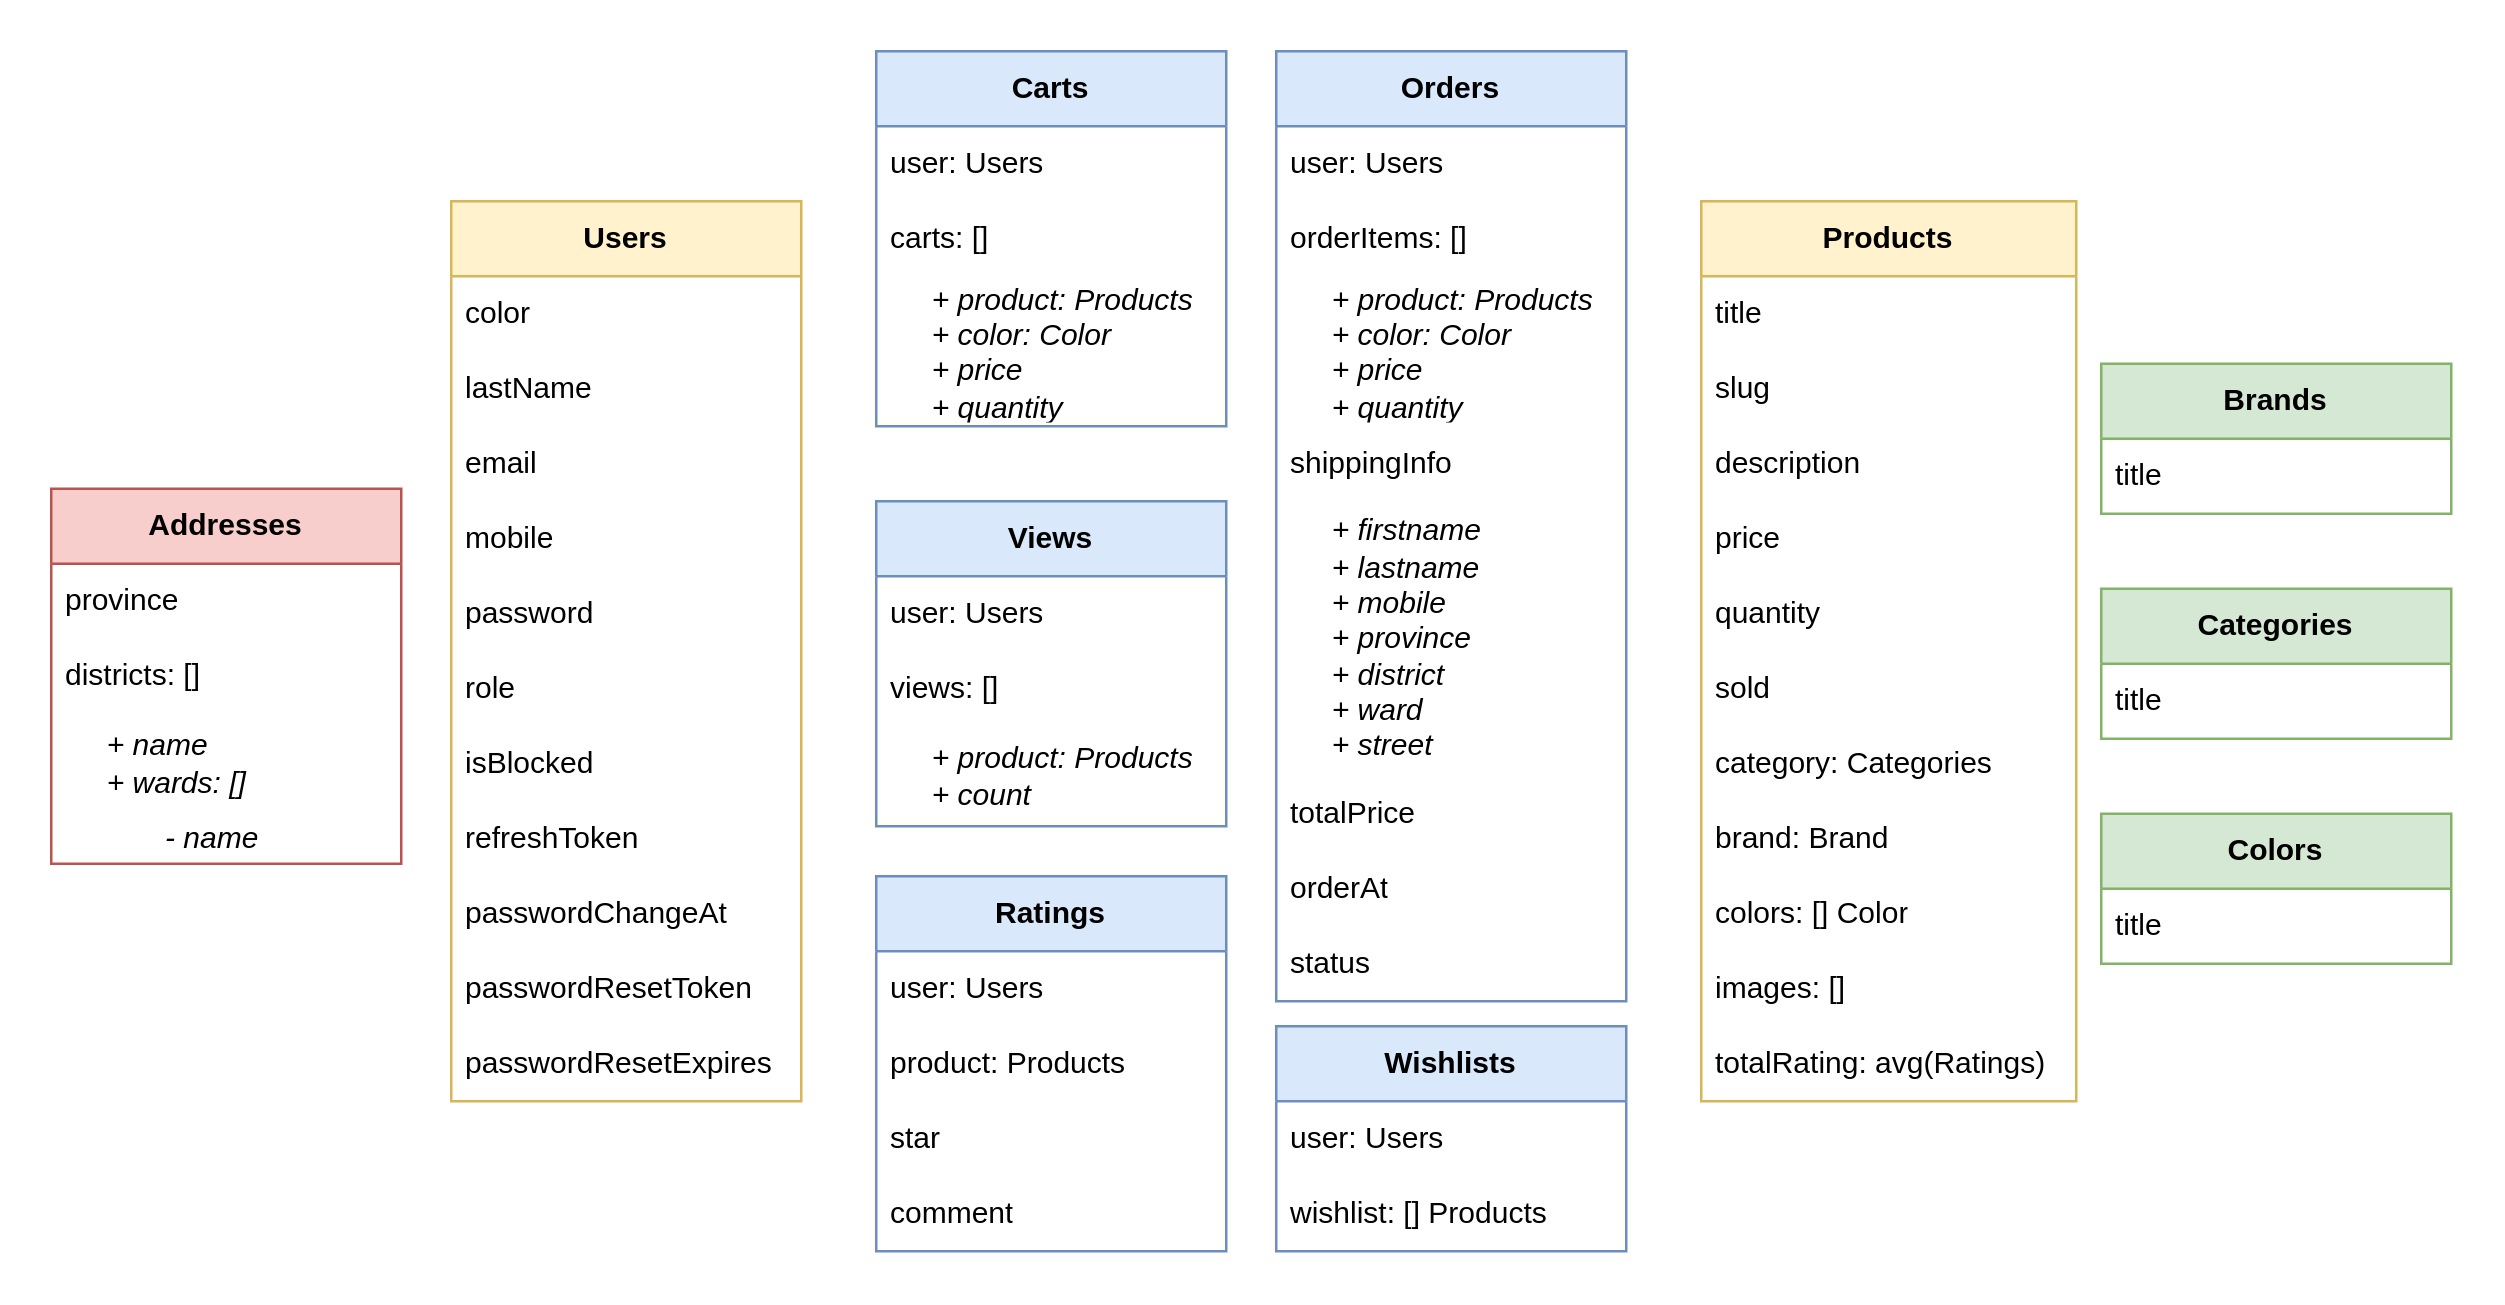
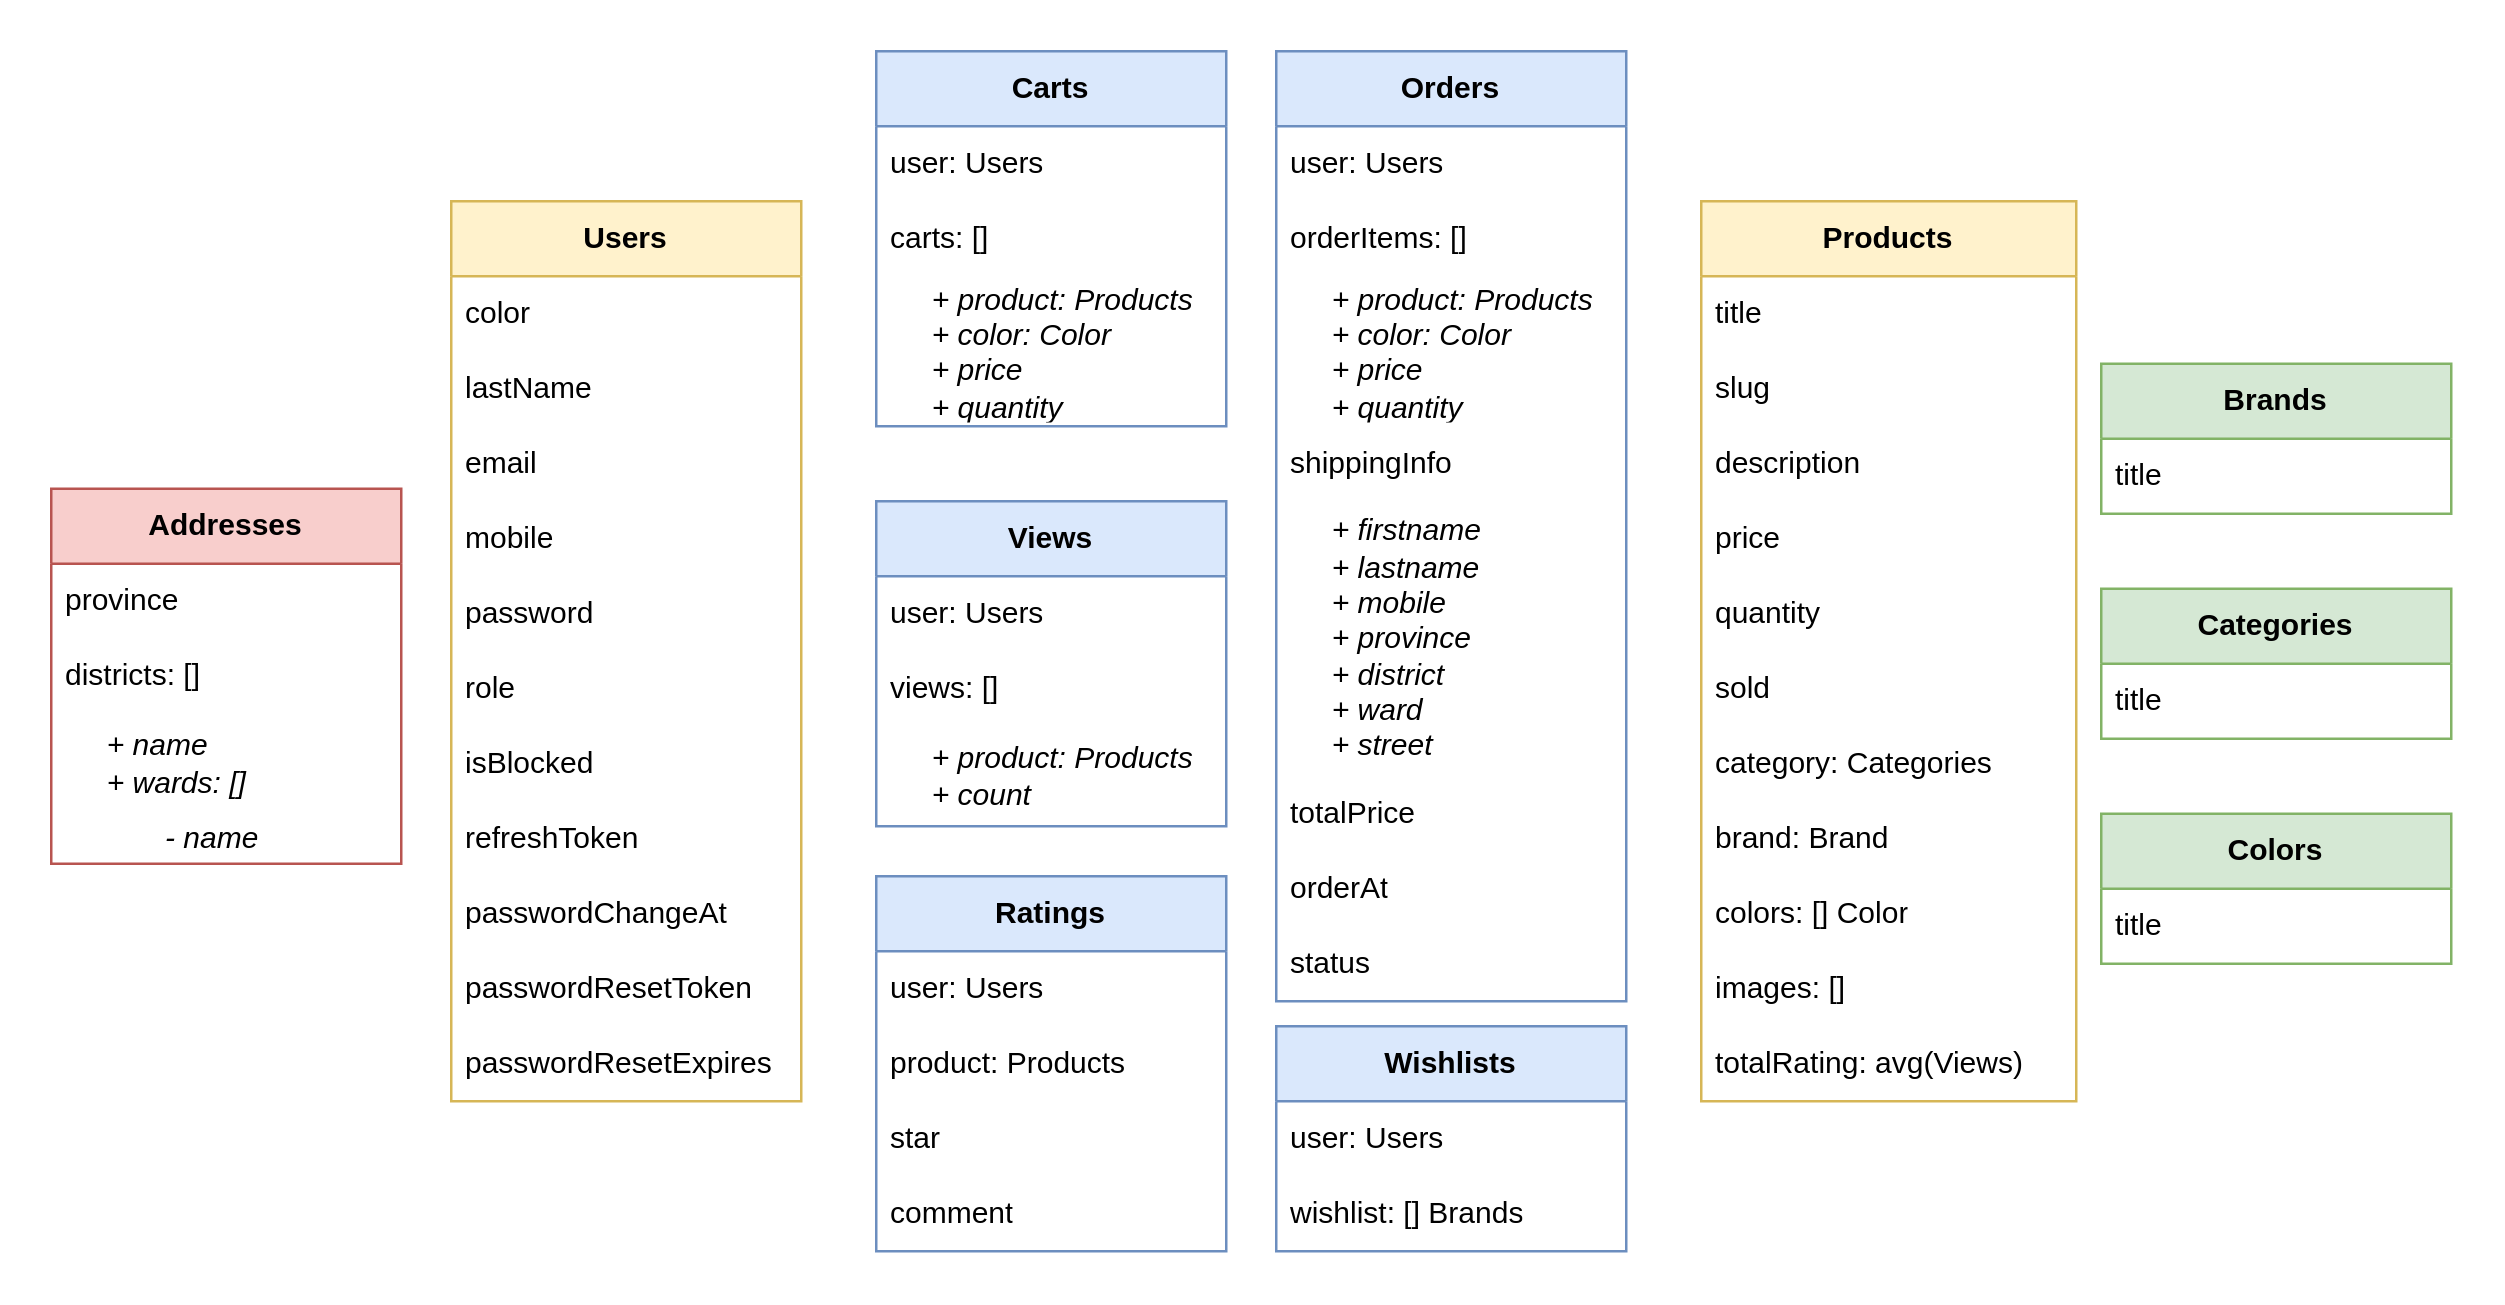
node "totalRating: avg(Ratings)": label "totalRating: avg(Ratings)" -> "totalRating: avg(Views)"
node "wishlist: [] Products": label "wishlist: [] Products" -> "wishlist: [] Brands"
